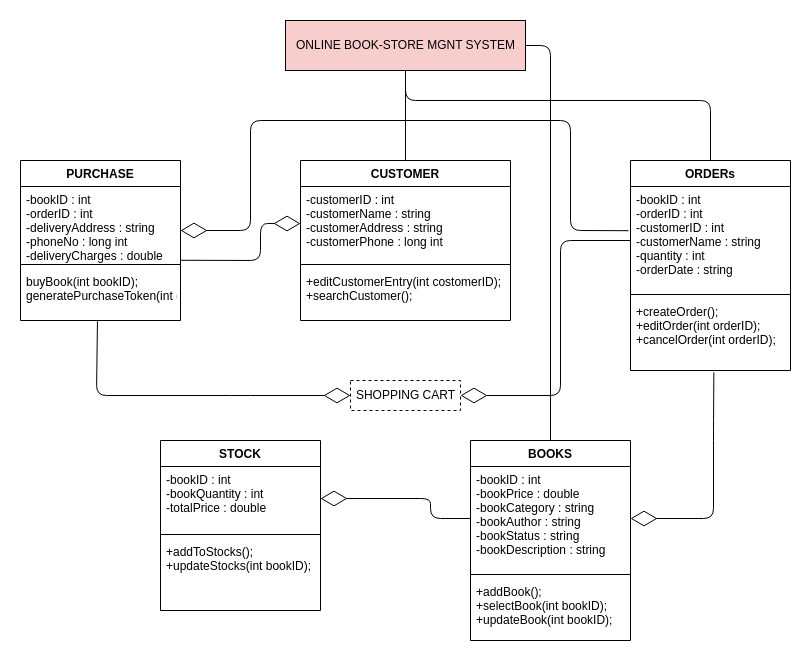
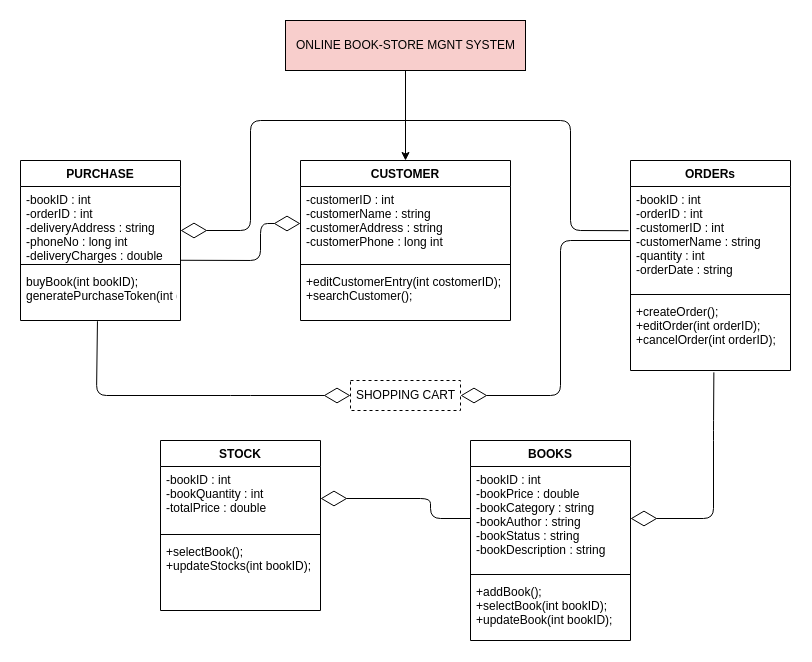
edge "ONLINE BOOK-STORE MGNT SYSTEM" -- "ORDERs": removed
edge "ONLINE BOOK-STORE MGNT SYSTEM" -- "CUSTOMER": arrowhead none -> classic
edge "ONLINE BOOK-STORE MGNT SYSTEM" -- "BOOKS": removed
node "+addToStocks(); +updateStocks(int bookID);": label "+addToStocks(); +updateStocks(int bookID);" -> "+selectBook(); +updateStocks(int bookID);"
